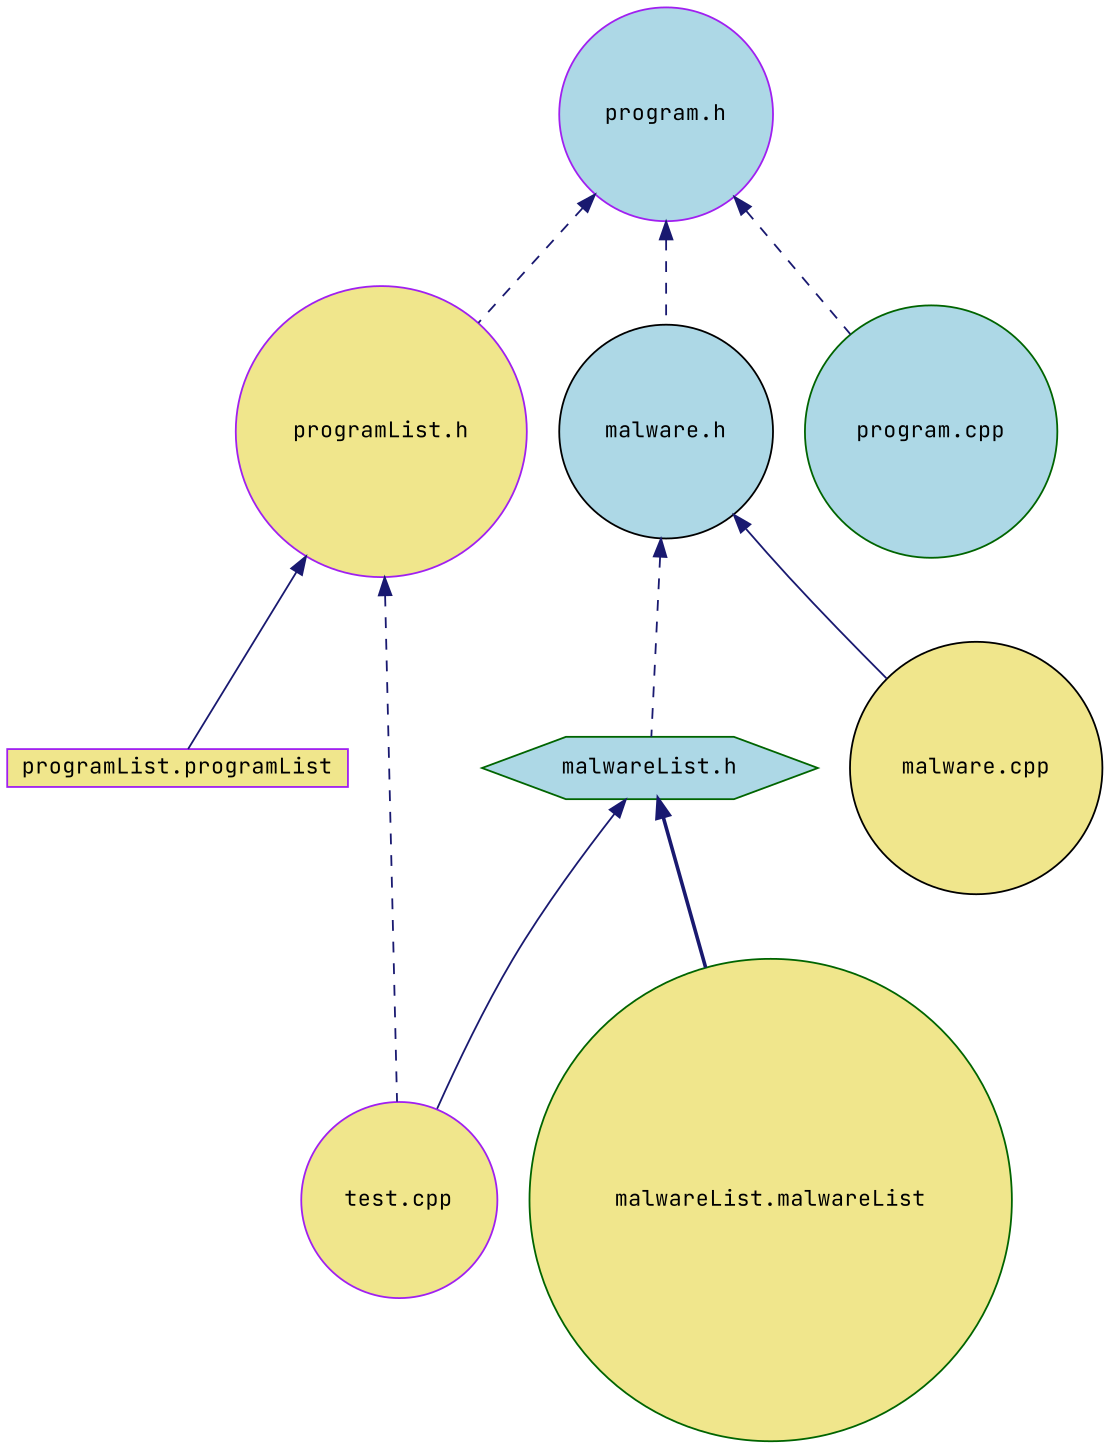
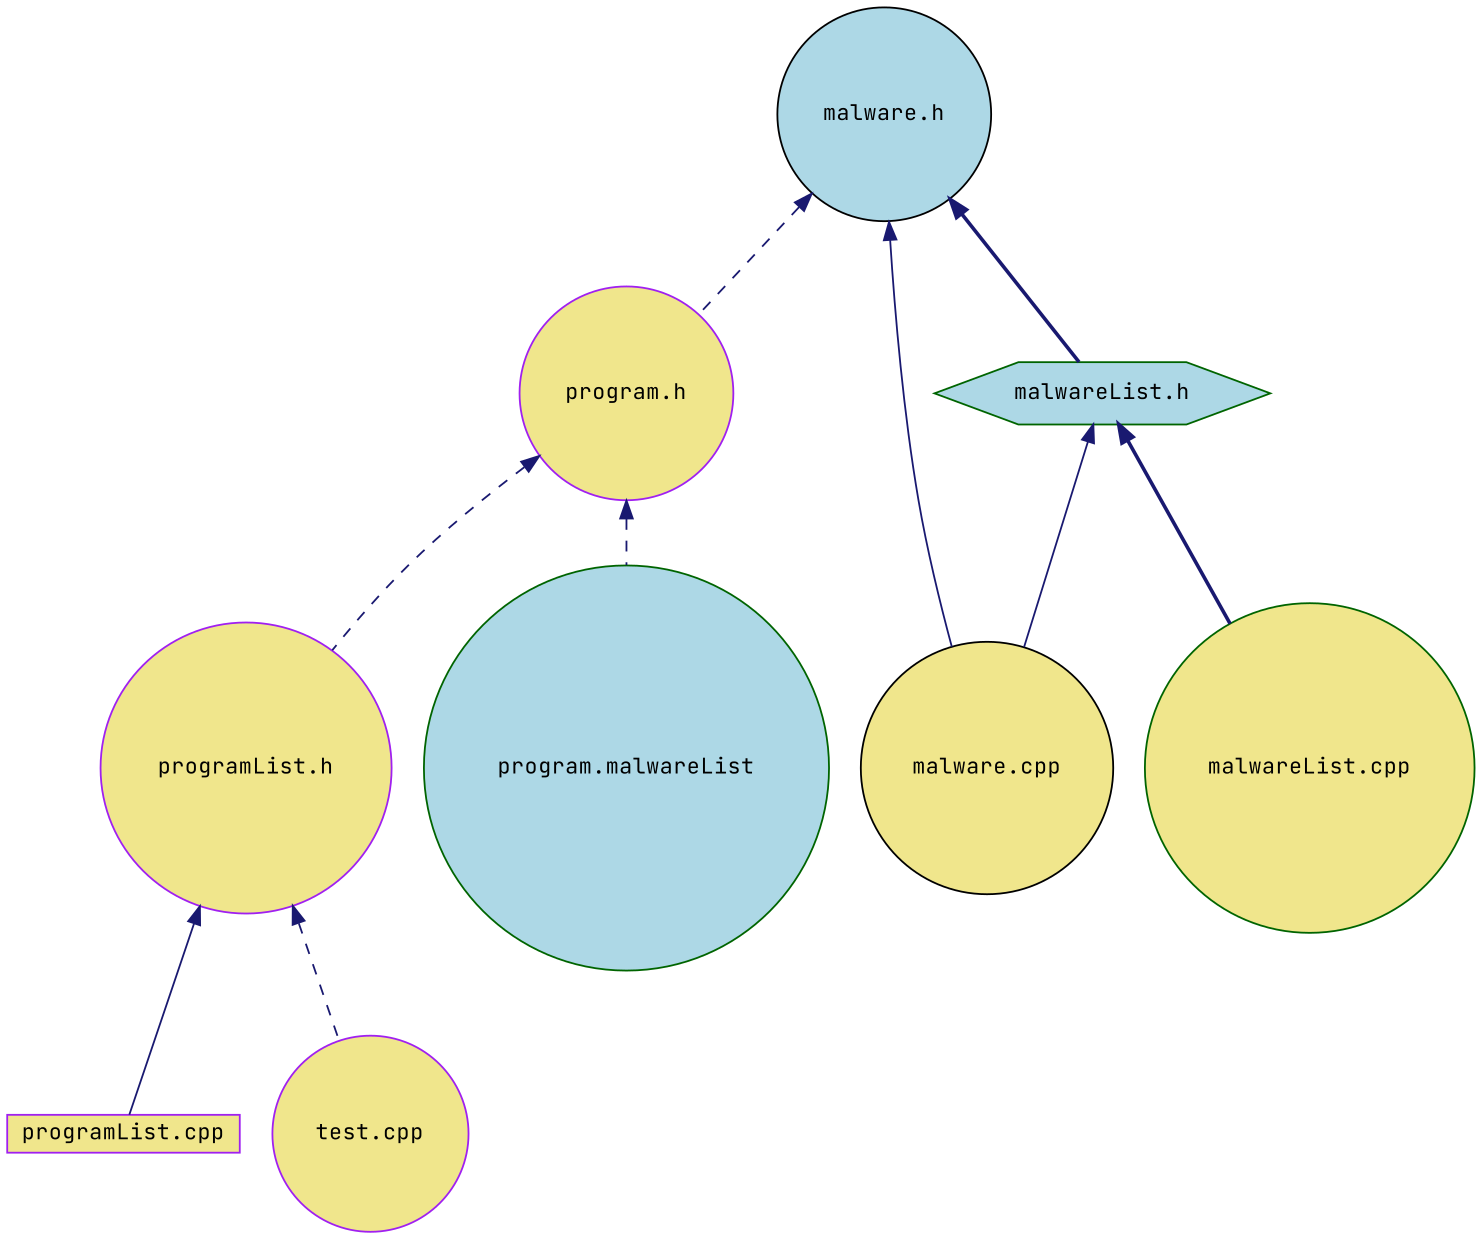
node "program.h": fillcolor lightblue -> khaki
edge "malware.h" -> "program.h": reversed
node "program.cpp": label "program.cpp" -> "program.malwareList"
edge "malwareList.h" -> "malware.h": style dashed -> bold
node "programList.programList": label "programList.programList" -> "programList.cpp"
edge "test.cpp" -> "malwareList.h": now "malware.cpp" -> "malwareList.h"
node "malwareList.malwareList": label "malwareList.malwareList" -> "malwareList.cpp"
